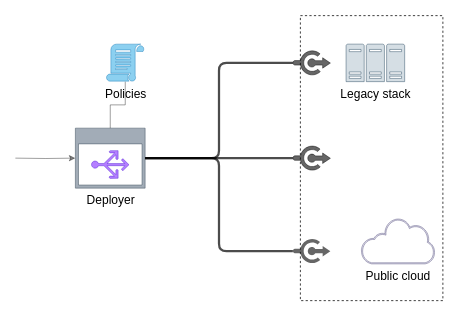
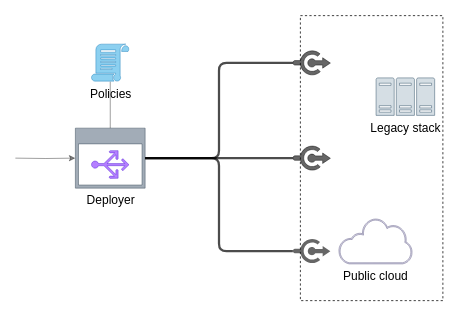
node "Policies": moved (125, 63) -> (110, 63)
node "Legacy stack": moved (375, 63) -> (405, 96)
node "Public cloud": moved (398, 241) -> (375, 241)
